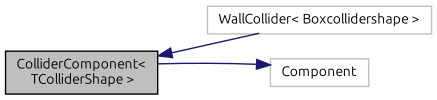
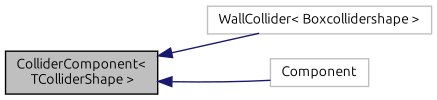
edge "ColliderComponent< TColliderShape >" -> "Component": reversed
